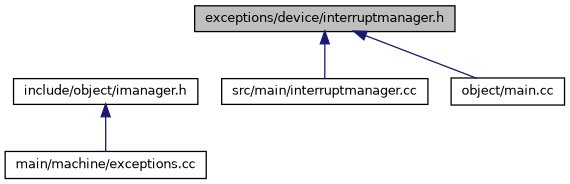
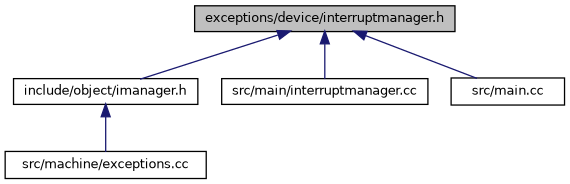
edge "include/object/imanager.h" -> "exceptions/device/interruptmanager.h": added
node "object/main.cc": label "object/main.cc" -> "src/main.cc"
node "main/machine/exceptions.cc": label "main/machine/exceptions.cc" -> "src/machine/exceptions.cc"
